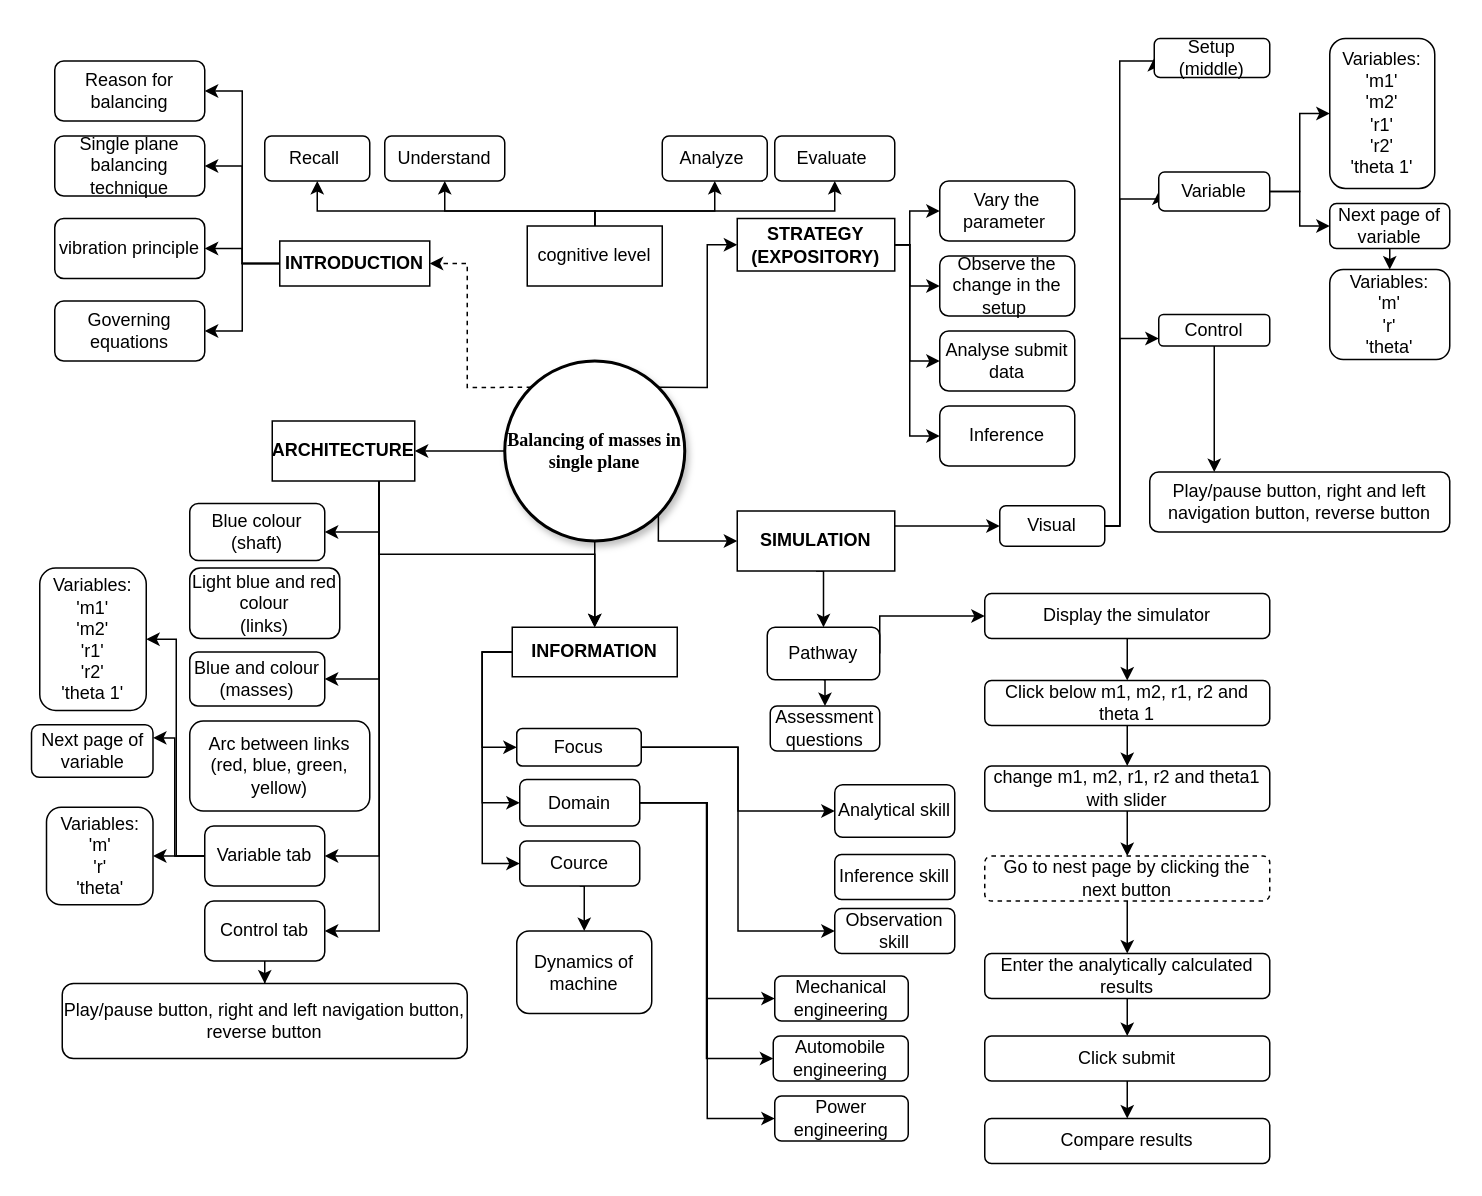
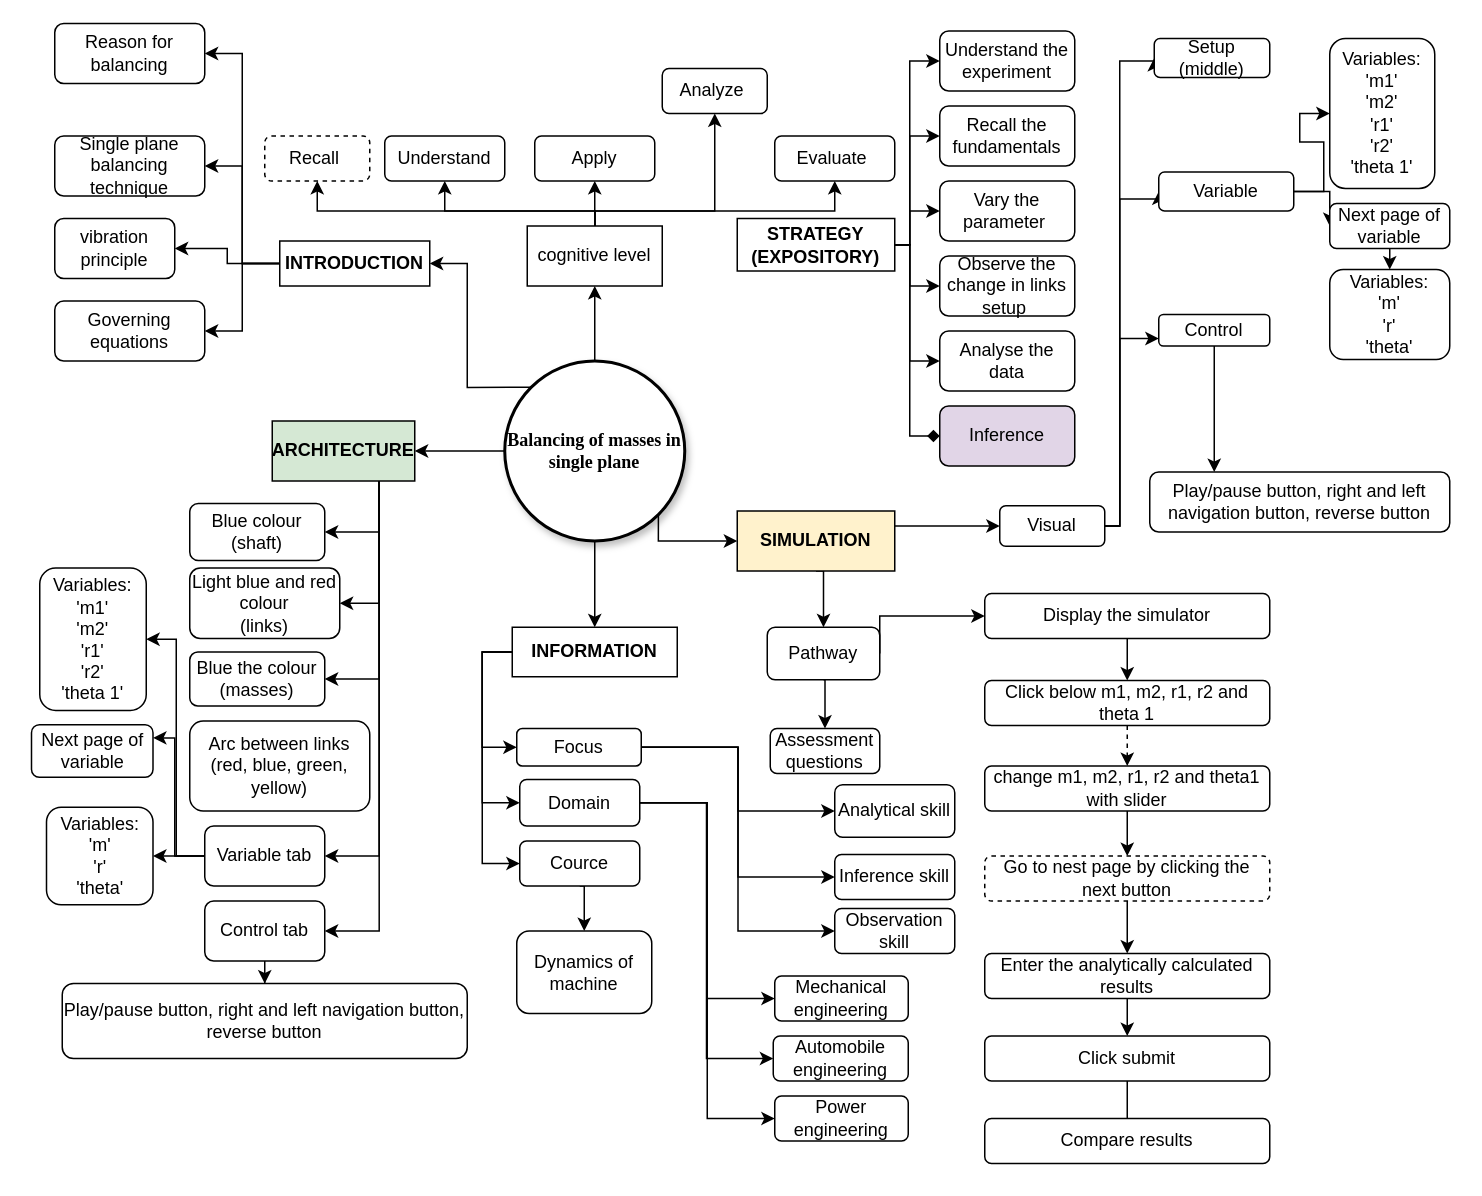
node "Understand the experiment": added
edge "STRATEGY (EXPOSITORY)" -> "Understand the experiment": added
node "Reason for balancing": moved (130, 91) -> (130, 53)
edge "STRATEGY (EXPOSITORY)" -> "Recall the fundamentals": added
node "Recall the fundamentals": added
node "Recall": style solid -> dashed
node "Apply": added
node "Analyze": moved (715, 158) -> (715, 91)
node "Variable": size 111x39 -> 135x39
edge "cognitive level" -> "Apply": added
node "vibration principle": size 150x60 -> 120x60
node "Observe the change in the setup": label "Observe the change in the setup" -> "Observe the change in links setup"
edge "Balancing of masses in single plane" -> "cognitive level": added
edge "Balancing of masses in single plane" -> "STRATEGY (EXPOSITORY)": removed
edge "Balancing of masses in single plane" -> "INTRODUCTION": style dashed -> solid
node "Analyse submit data": label "Analyse submit data" -> "Analyse the data"
edge "STRATEGY (EXPOSITORY)" -> "Inference": arrowhead classic -> diamond
node "Inference": fillcolor #ffffff -> #e1d5e7
node "ARCHITECTURE": fillcolor #ffffff -> #d5e8d4
node "SIMULATION": fillcolor #ffffff -> #fff2cc
edge "ARCHITECTURE" -> "INFORMATION": now "ARCHITECTURE" -> "Light blue and red colour (links)"
node "Blue and colour (masses)": label "Blue and colour (masses)" -> "Blue the colour (masses)"
node "Assessment questions": moved (825, 728) -> (825, 751)
edge "Click below m1, m2, r1, r2 and theta 1" -> "change m1, m2, r1, r2 and theta1 with slider": style solid -> dashed
edge "Focus" -> "Inference skill": added
edge "Click submit" -> "Compare results": arrowhead classic -> none
